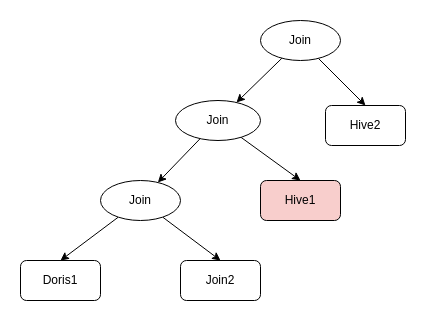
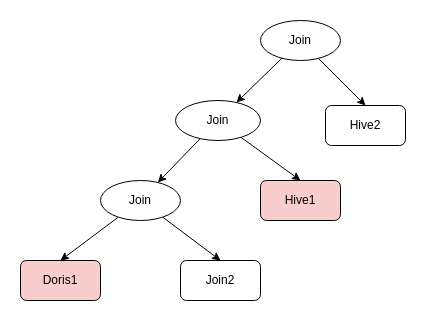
node "Doris1": fillcolor #ffffff -> #f8cecc
